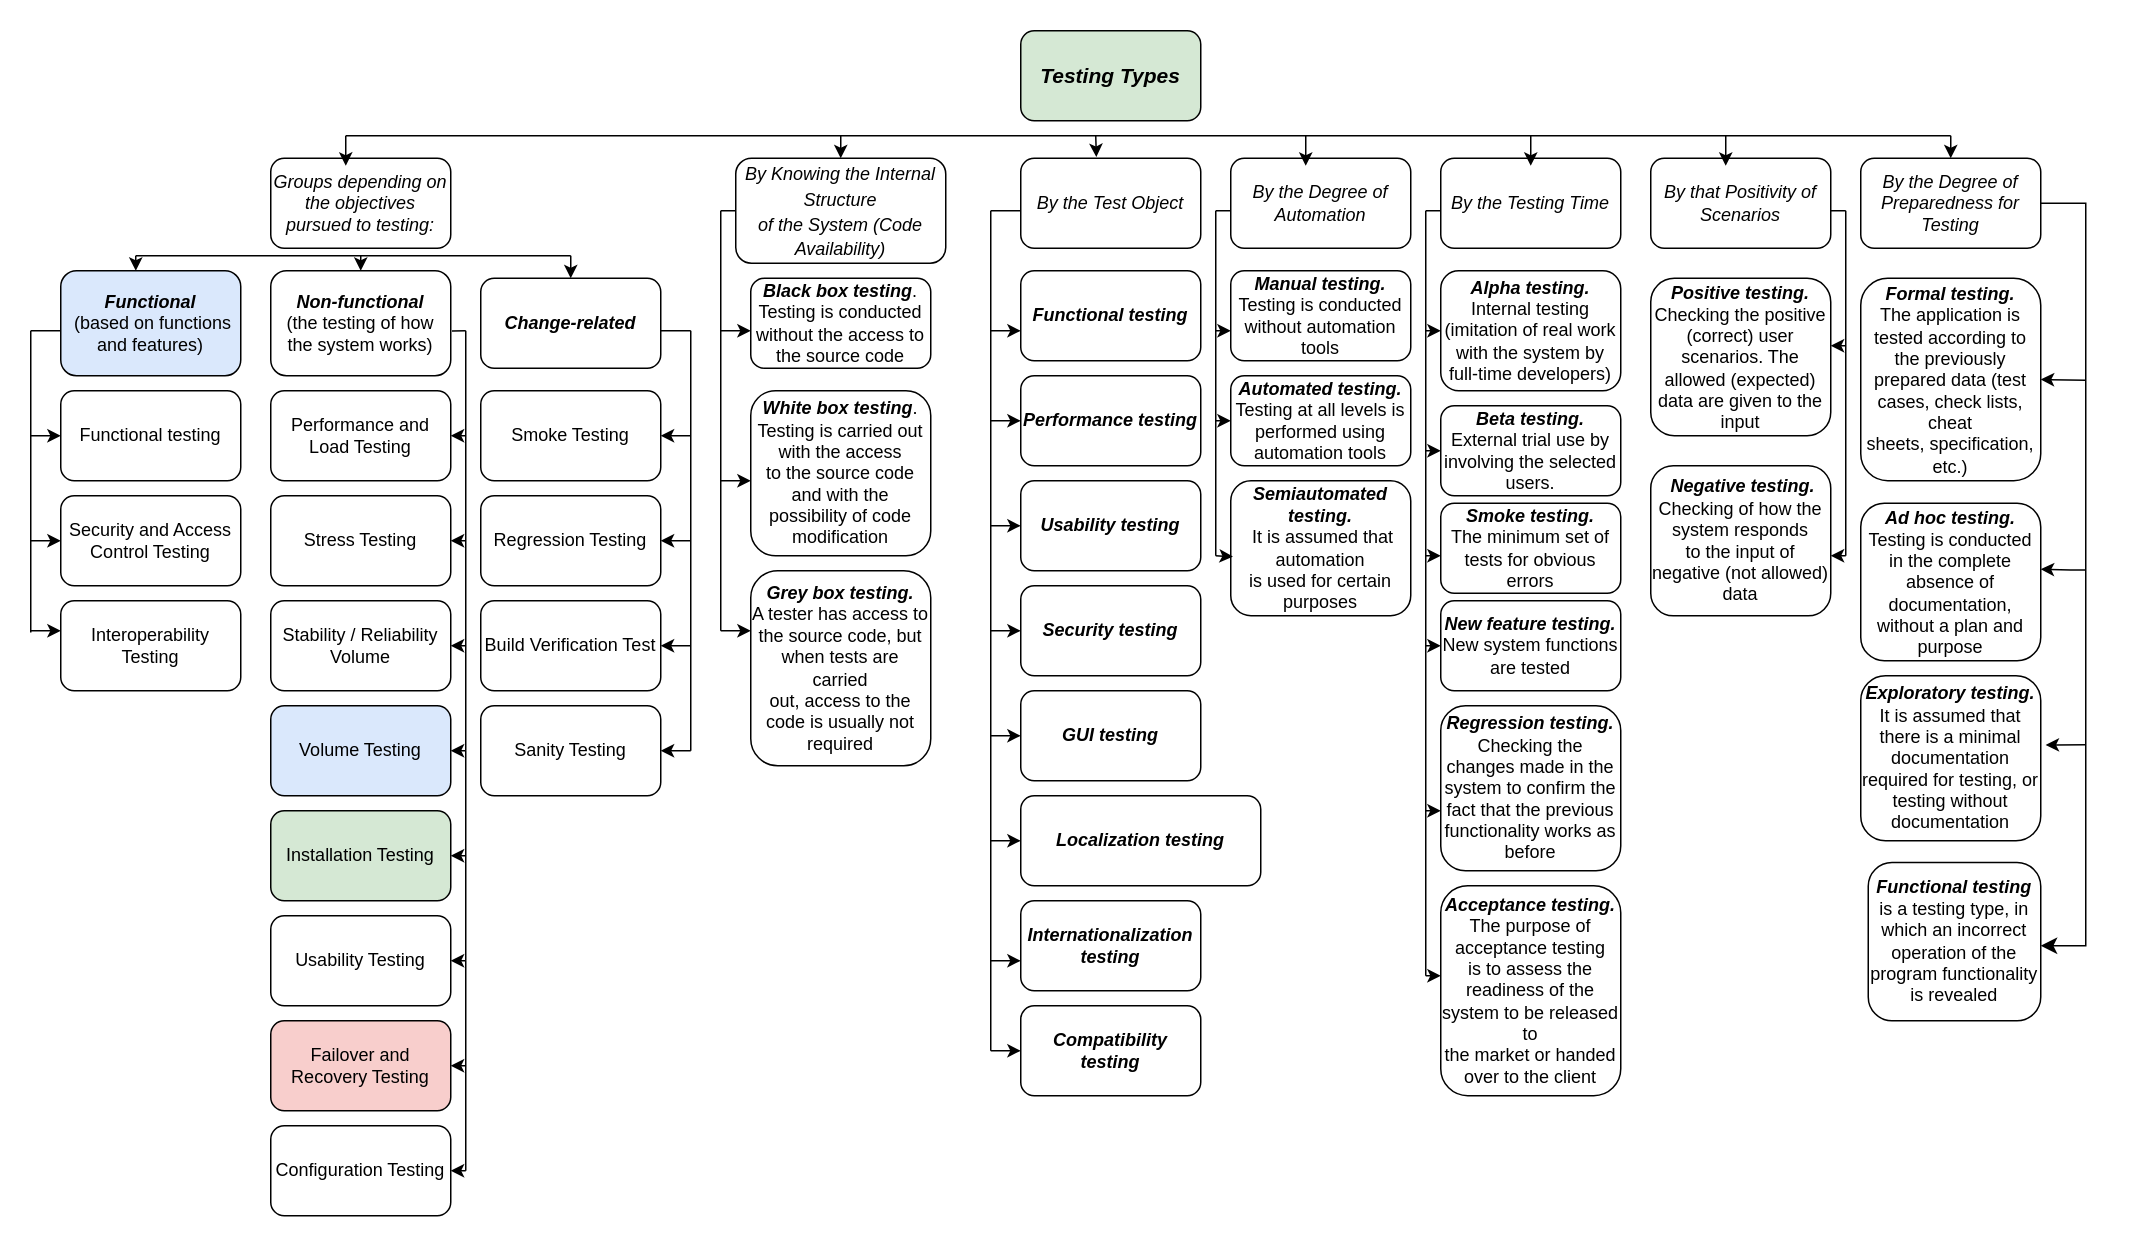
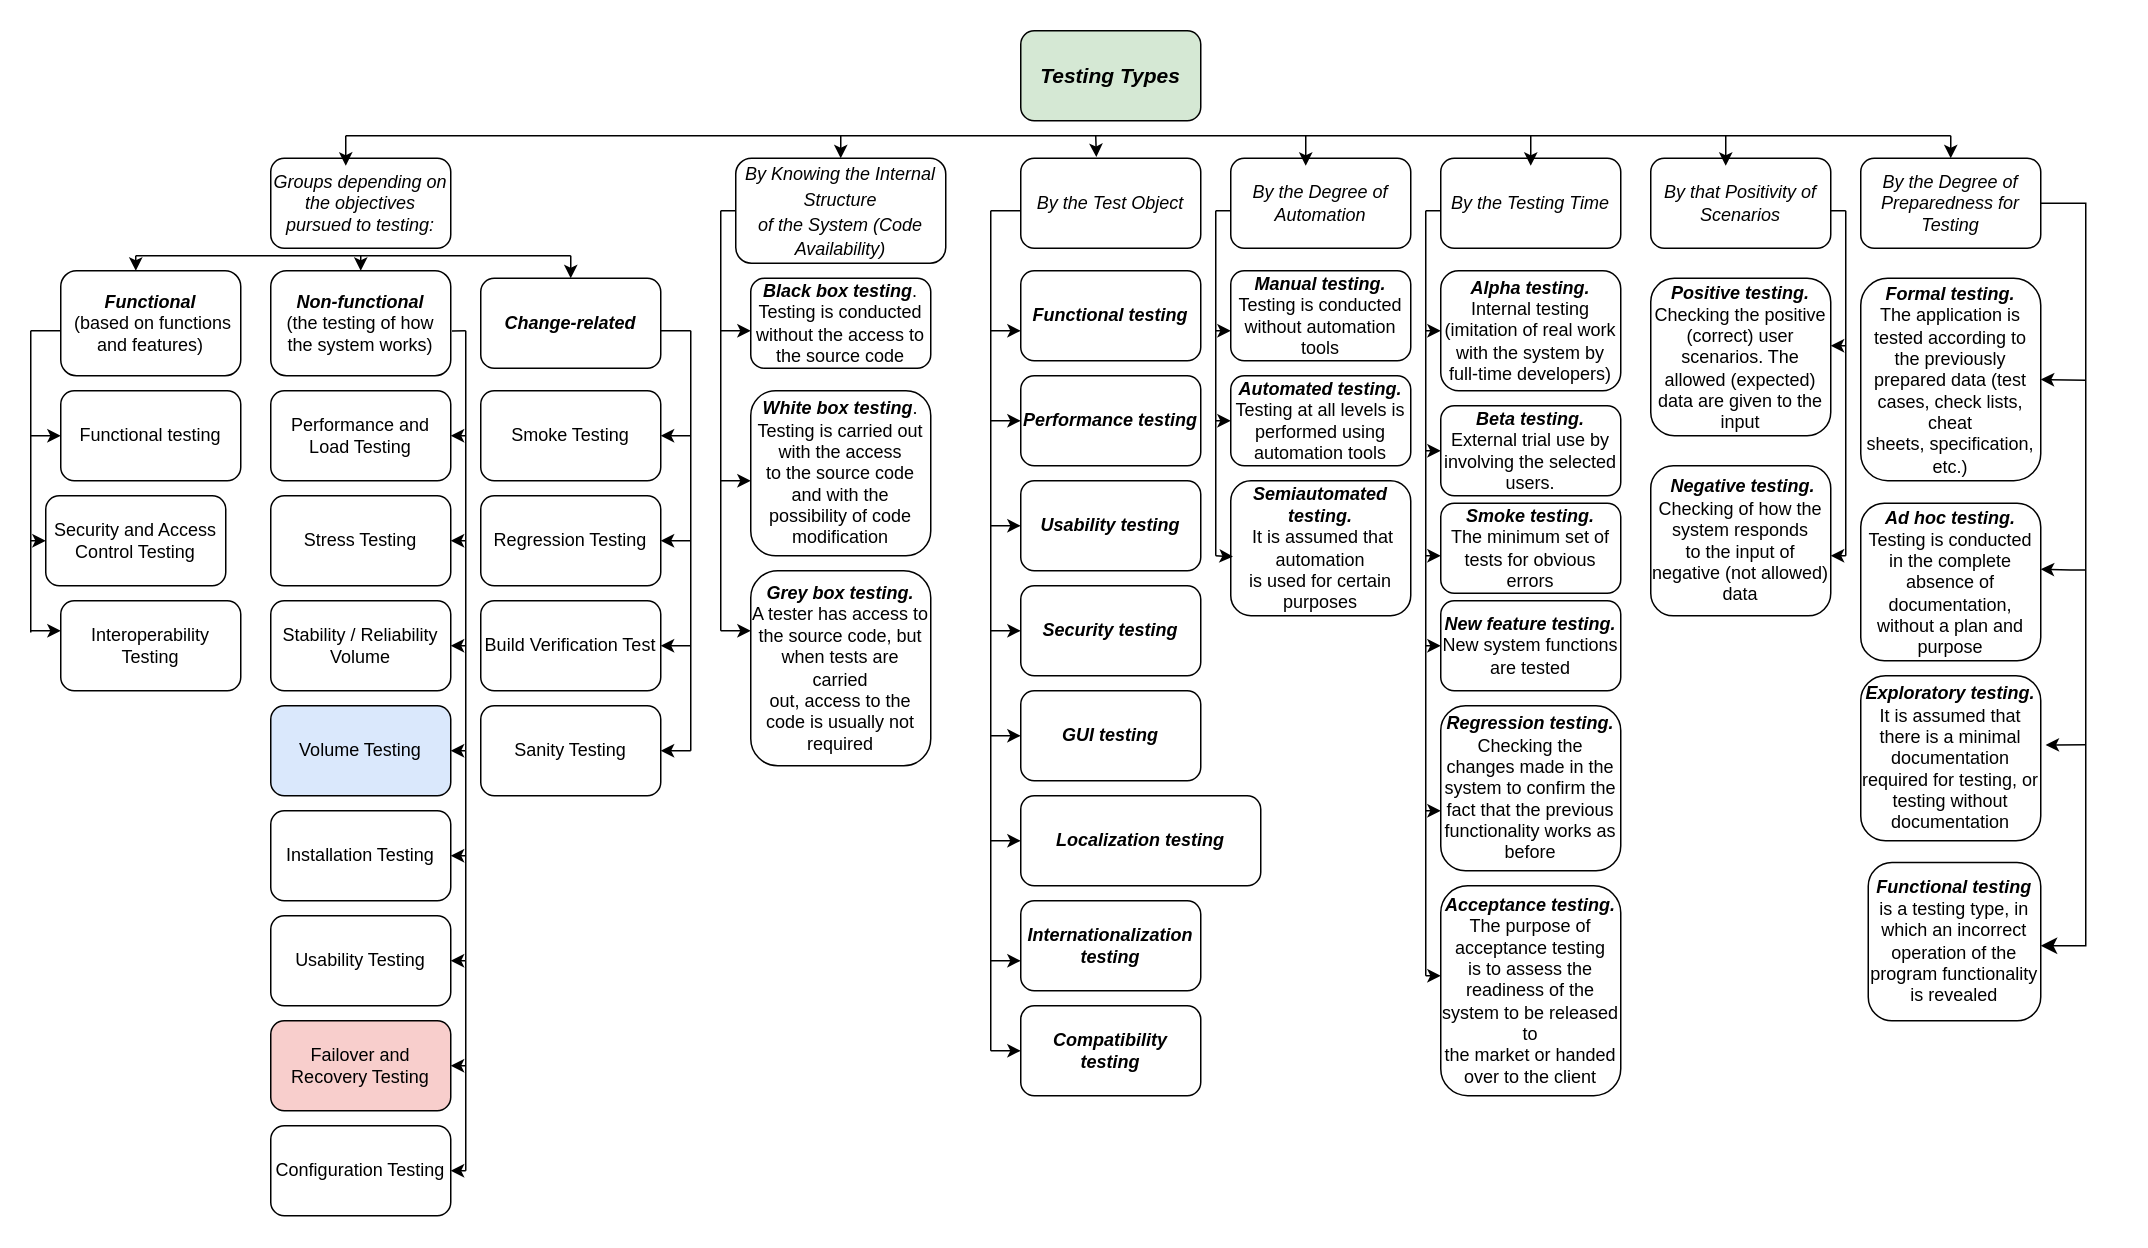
node "Functional (based on functions and features)": fillcolor #dae8fc -> #ffffff
node "Security and Access Control Testing": moved (151, 541) -> (136, 541)
node "Installation Testing": fillcolor #d5e8d4 -> #ffffff
